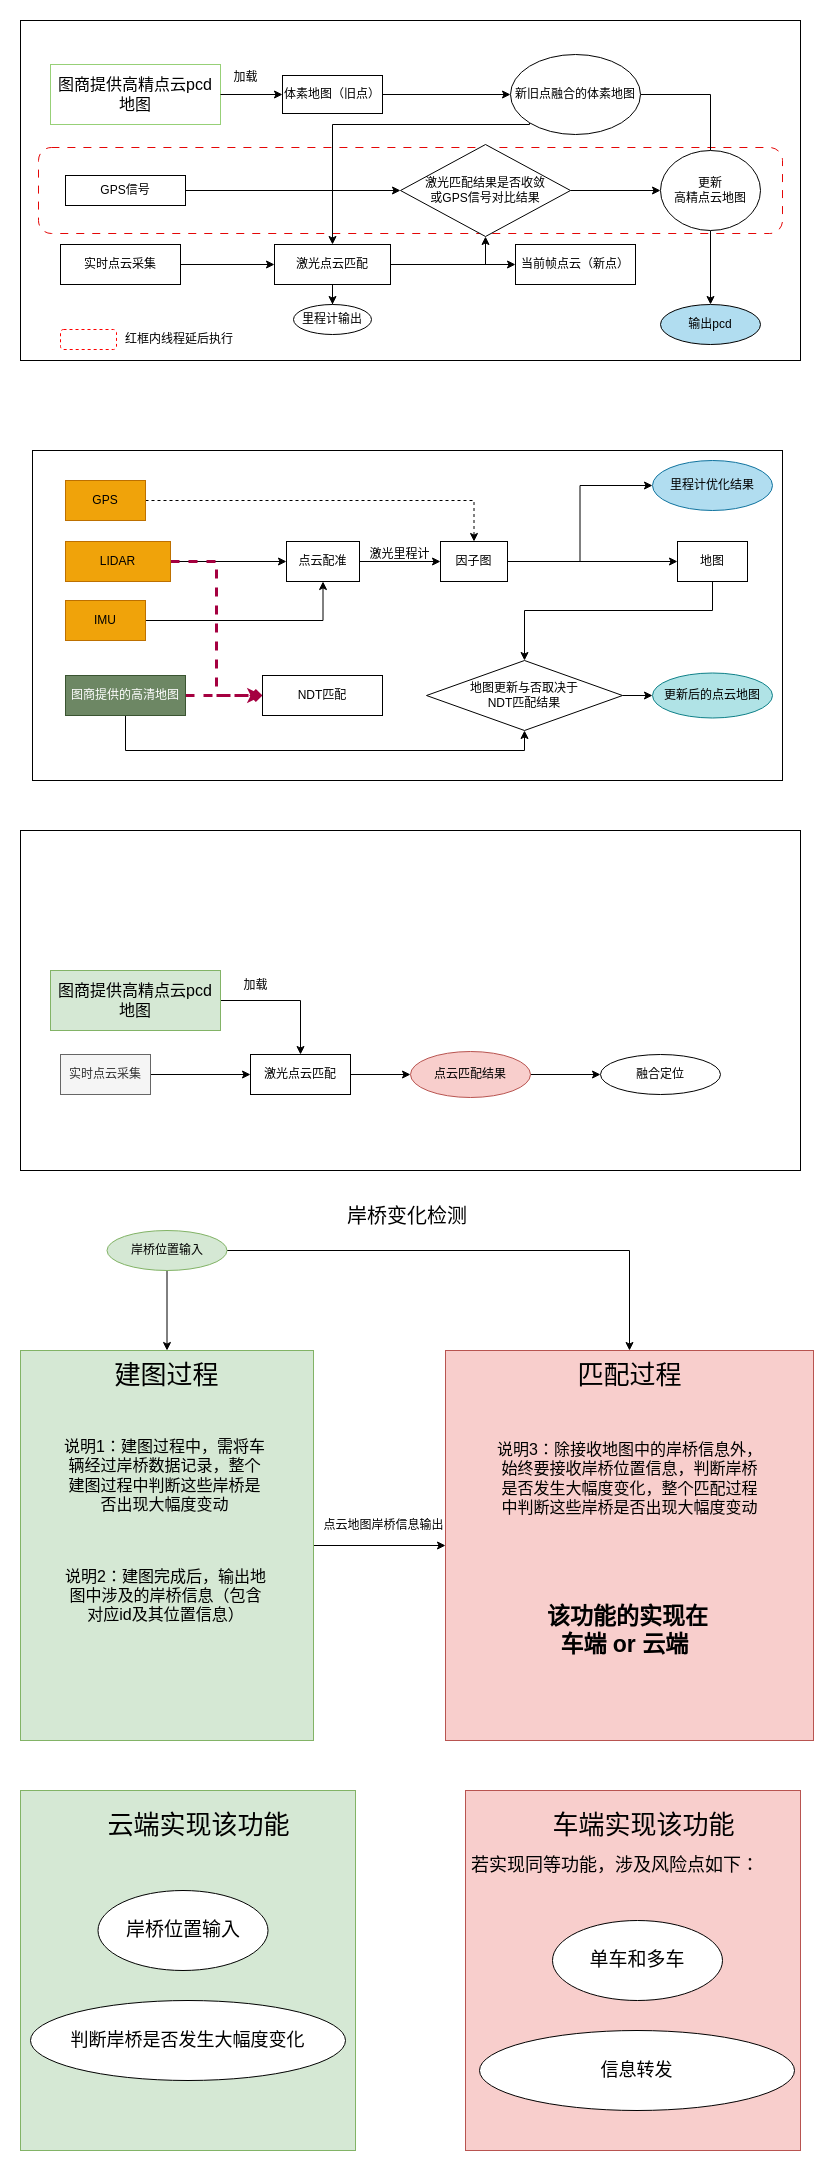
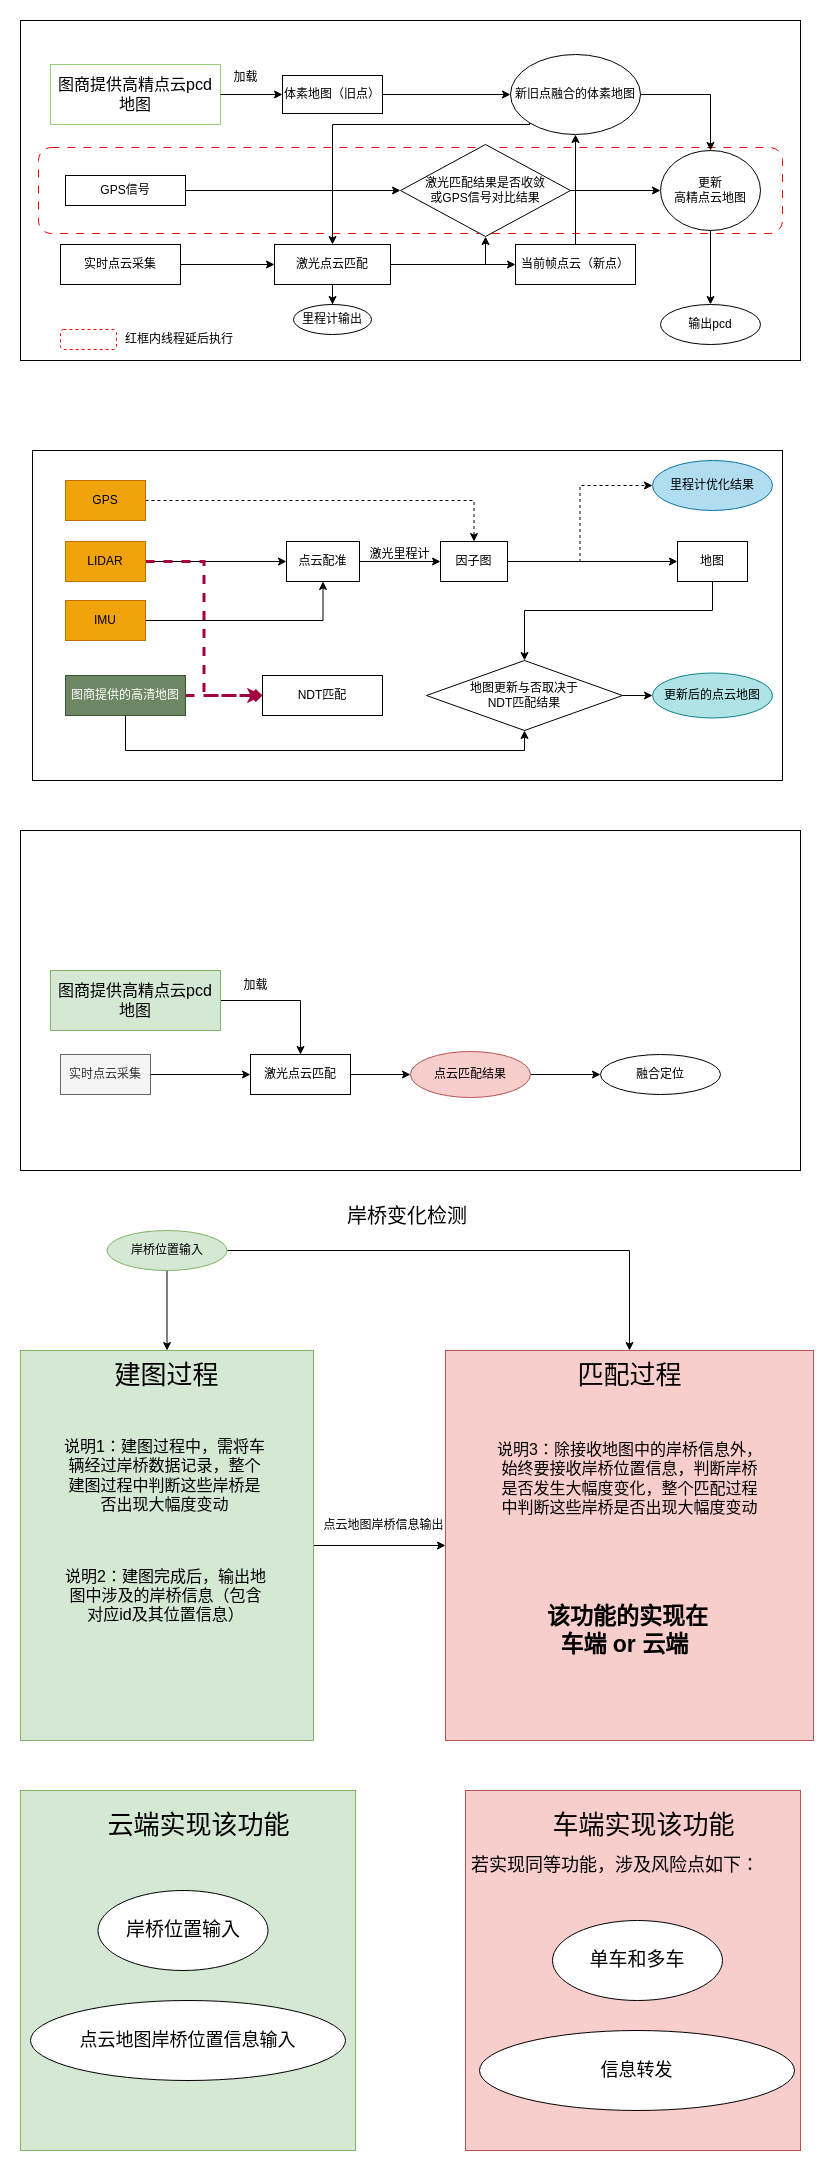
edge "新旧点融合的体素地图" -- "更新 高精点云地图": arrowhead none -> classic
edge "当前帧点云（新点）" -> "新旧点融合的体素地图": added
node "输出pcd": fillcolor #b1ddf0 -> #ffffff
edge "因子图" -> "里程计优化结果": style solid -> dashed
node "LIDAR": size 105x40 -> 80x40
node "判断岸桥是否发生大幅度变化": label "判断岸桥是否发生大幅度变化" -> "点云地图岸桥位置信息输入"
